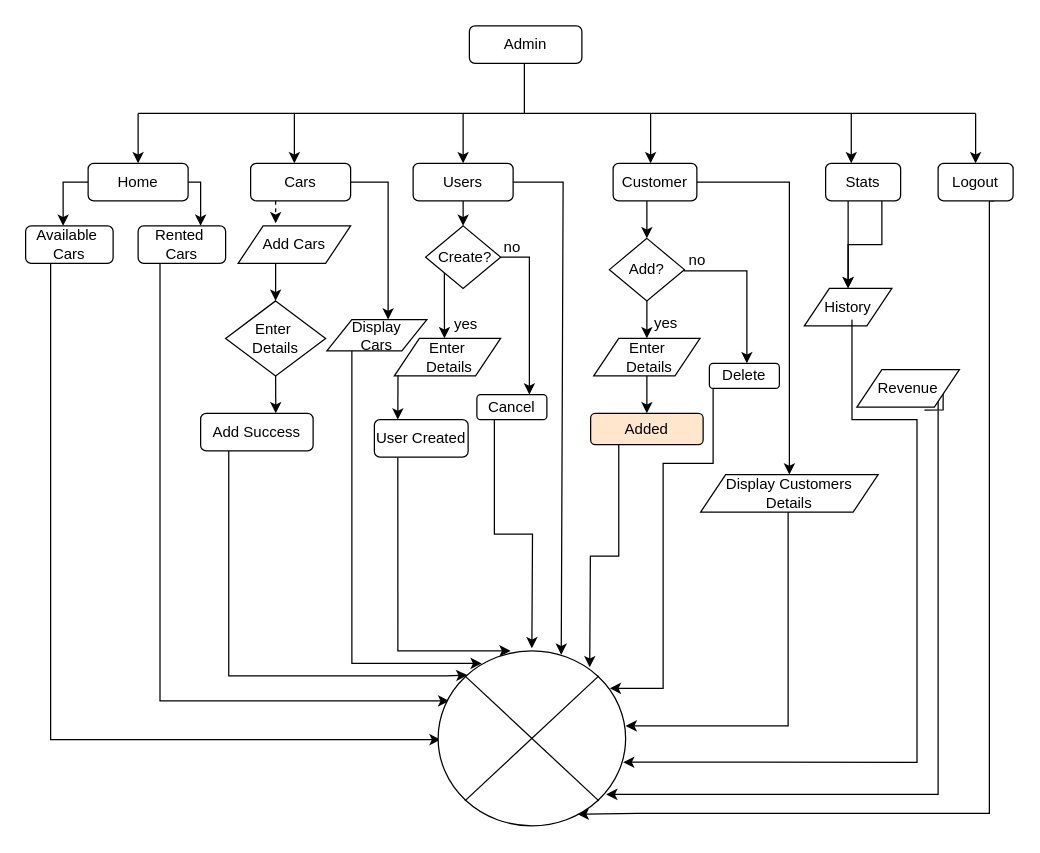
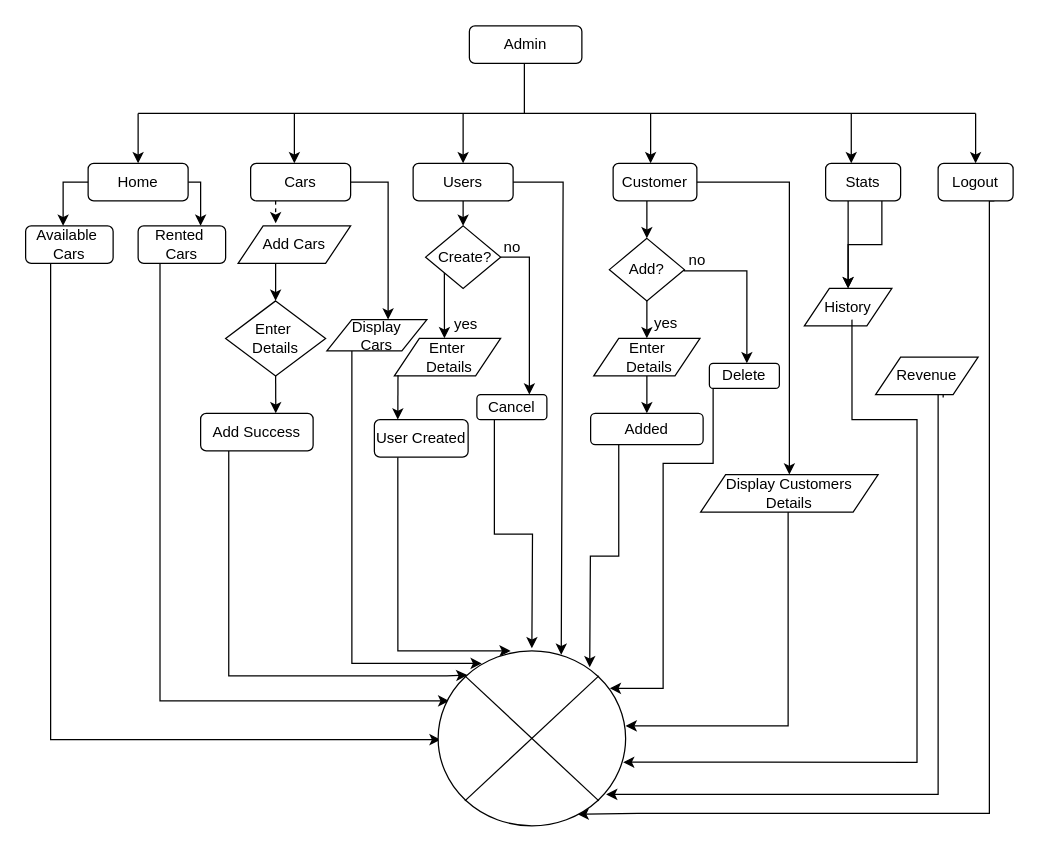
node "Revenue": moved (908, 388) -> (927, 376)
node "Added": fillcolor #ffe6cc -> #ffffff
